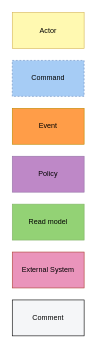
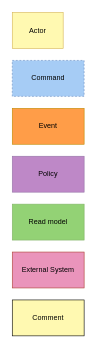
node "Actor": size 72x36 -> 51x36
node "Comment": fillcolor #f5f6f8 -> #fff9b1
